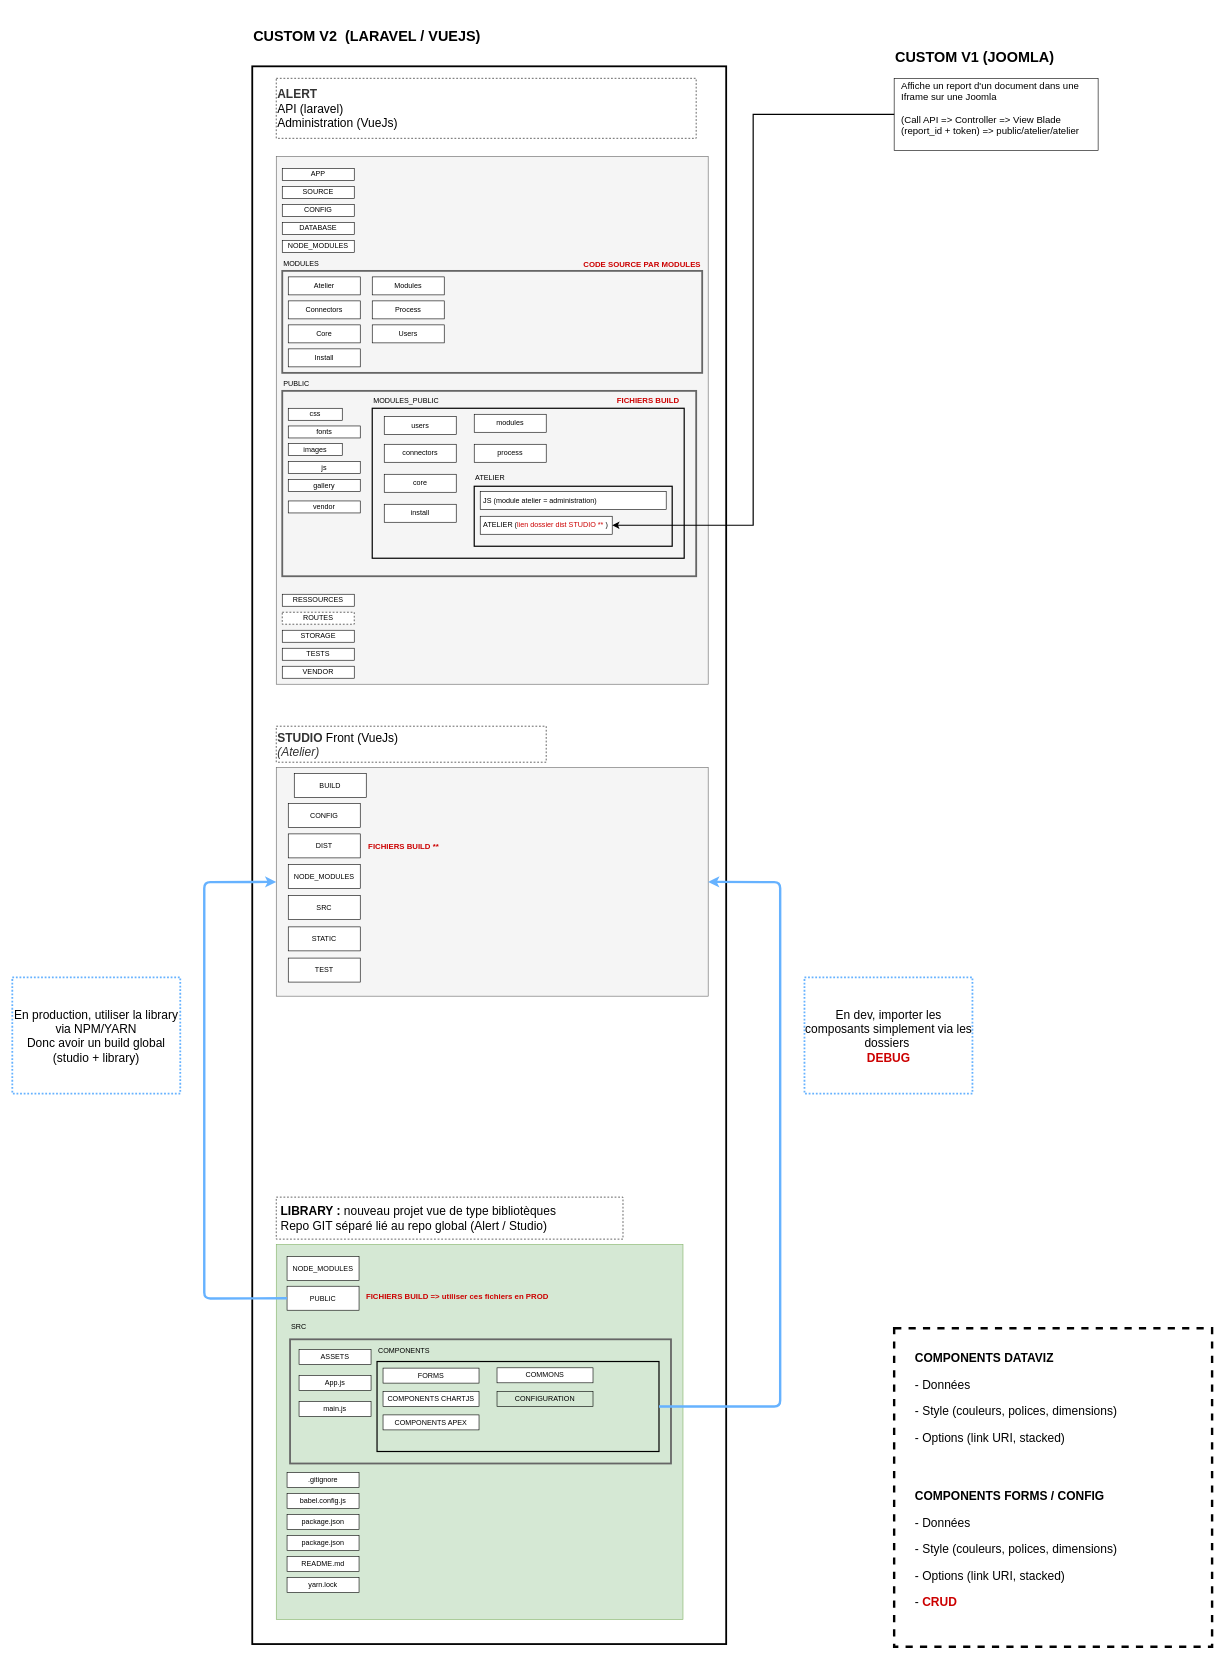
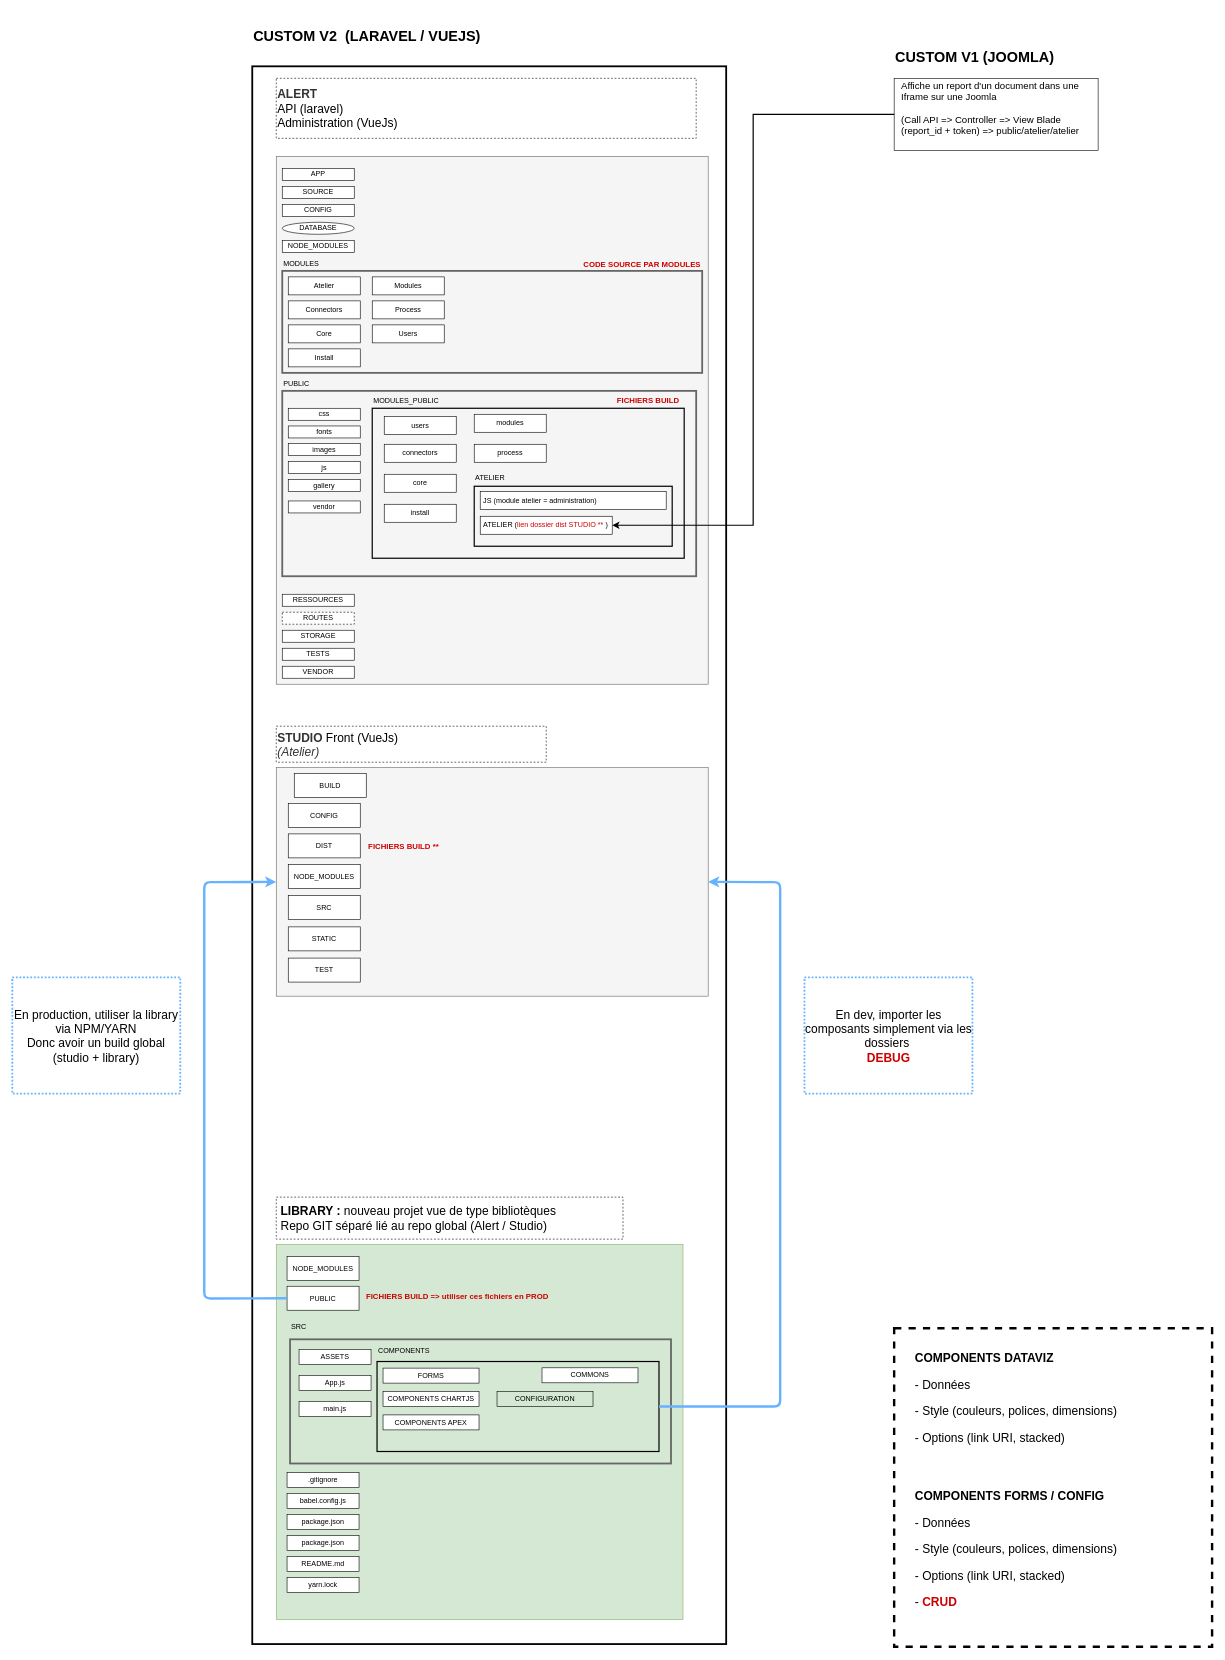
node "DATABASE": shape rectangle -> ellipse
node "css": size 54x12 -> 72x12
node "images": size 54x12 -> 72x12
node "COMMONS": moved (545, 1376) -> (590, 1376)
